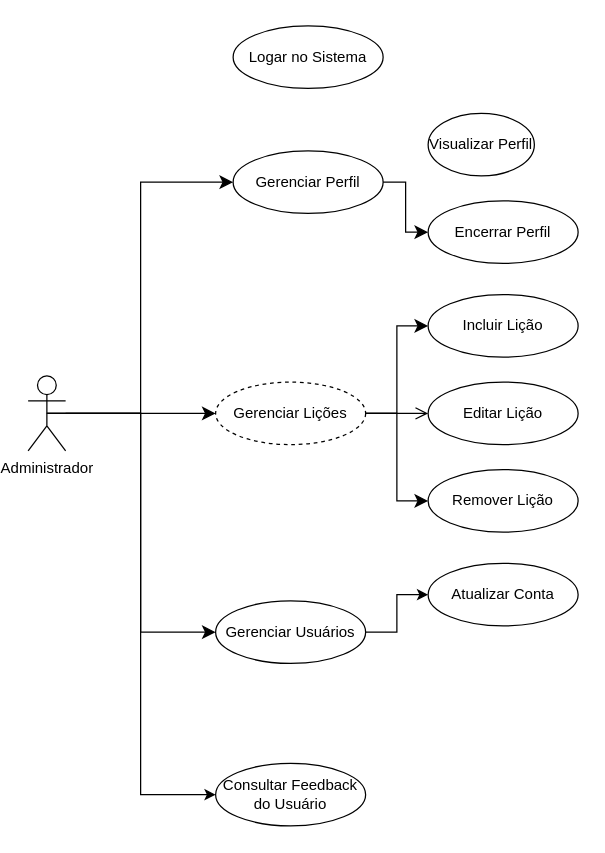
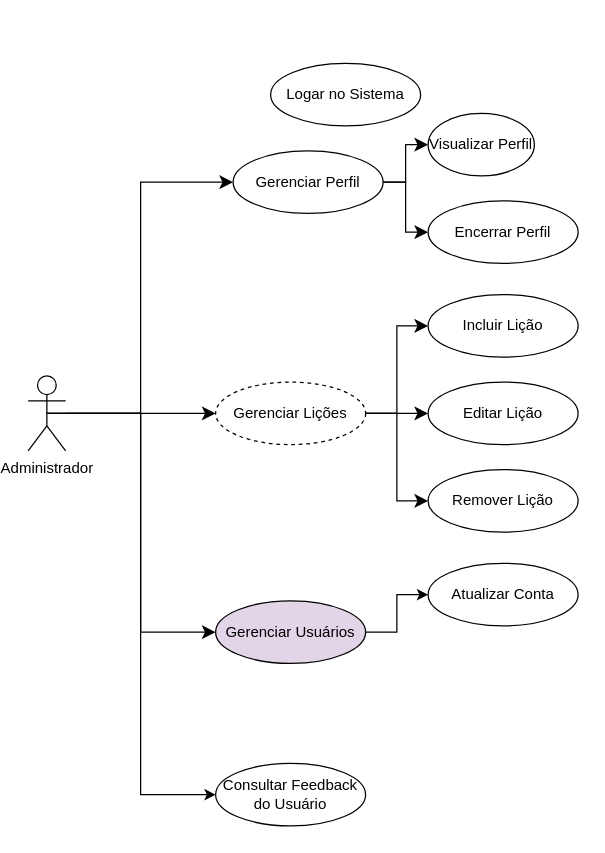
node "Logar no Sistema": moved (308, 57) -> (346, 94)
edge "Gerenciar Perfil" -> "Visualizar Perfil": added
edge "Gerenciar Lições" -> "Editar Lição": arrowhead open -> classic
node "Gerenciar Usuários": fillcolor #ffffff -> #e1d5e7
